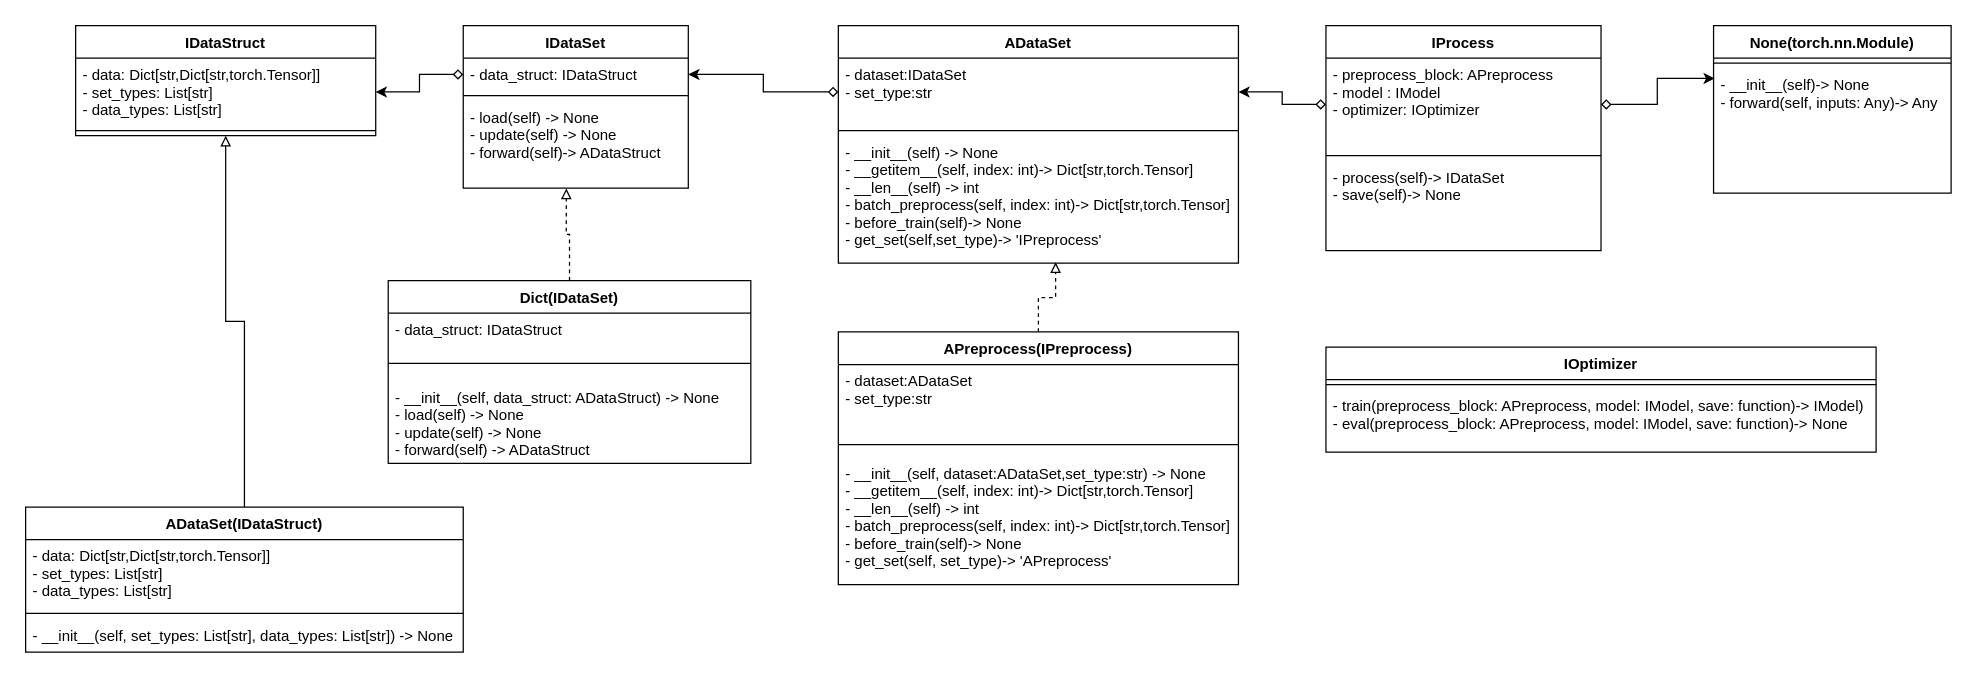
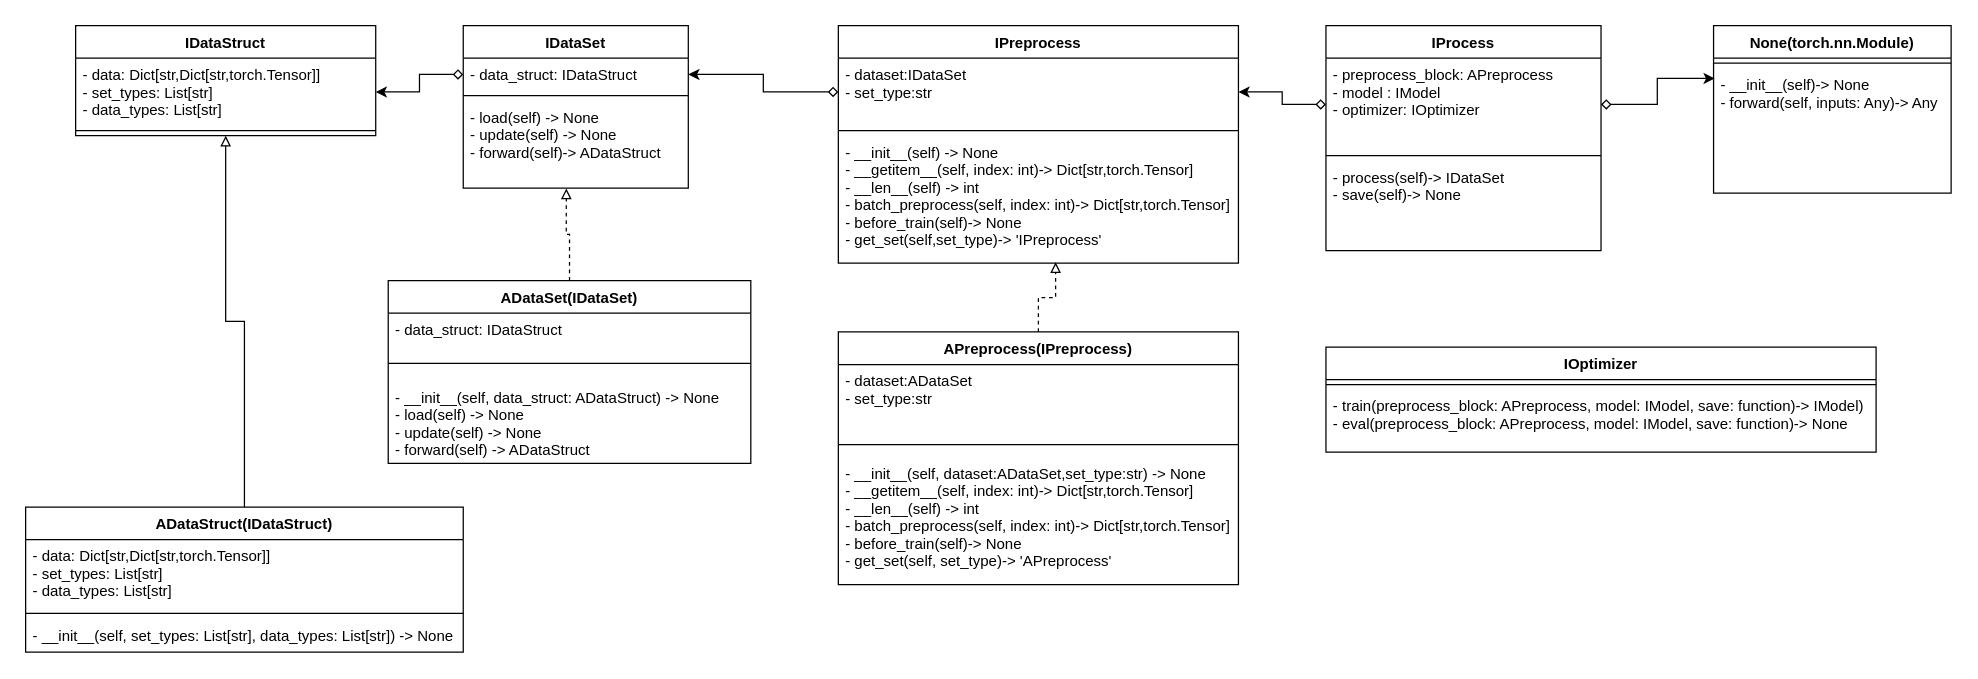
node "ADataSet": label "ADataSet" -> "IPreprocess"
node "Dict(IDataSet)": label "Dict(IDataSet)" -> "ADataSet(IDataSet)"
node "ADataSet(IDataStruct)": label "ADataSet(IDataStruct)" -> "ADataStruct(IDataStruct)"
